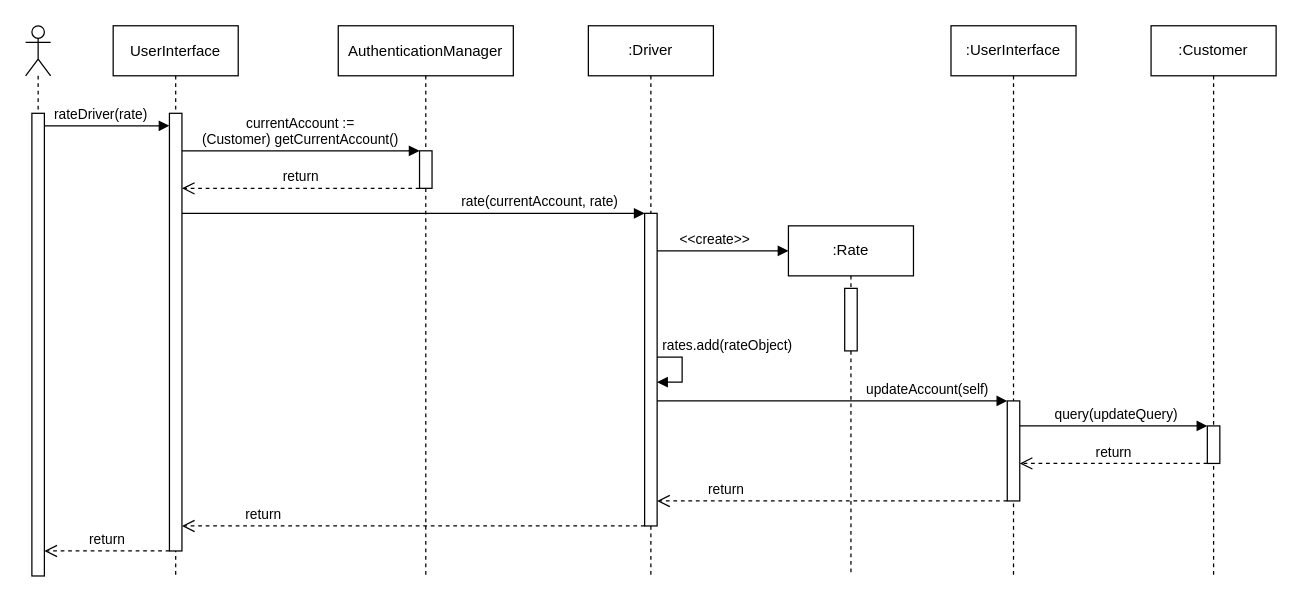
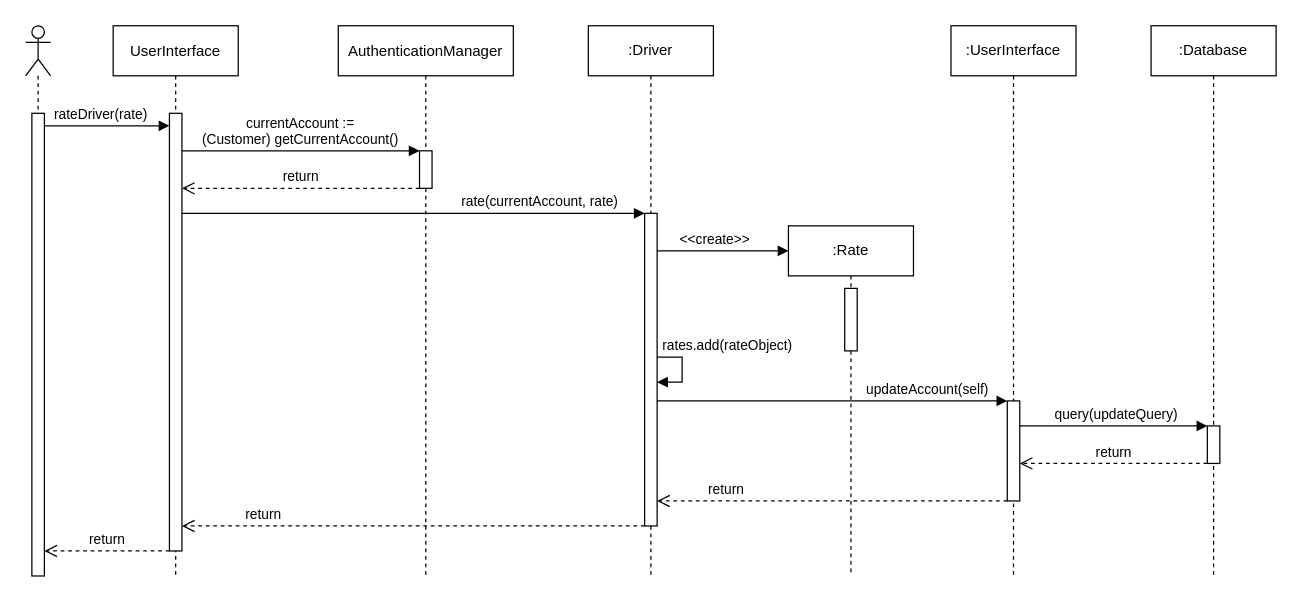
node ":Customer": label ":Customer" -> ":Database"
